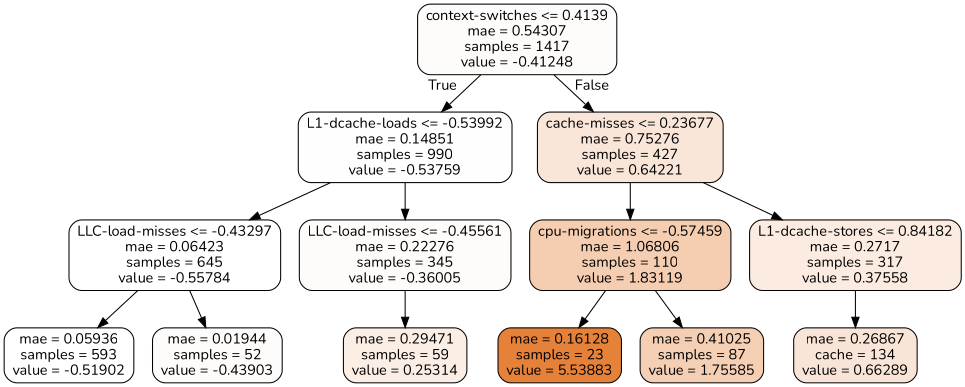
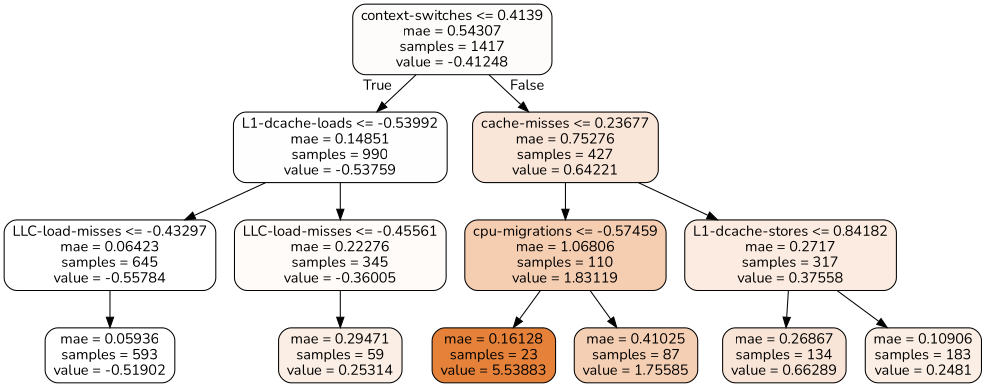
node "mae = 0.01944 samples = 52 value = -0.43903": removed
node "mae = 0.26867 cache = 134 value = 0.66289": label "mae = 0.26867 cache = 134 value = 0.66289" -> "mae = 0.26867 samples = 134 value = 0.66289"
node "mae = 0.10906 samples = 183 value = 0.2481": added
